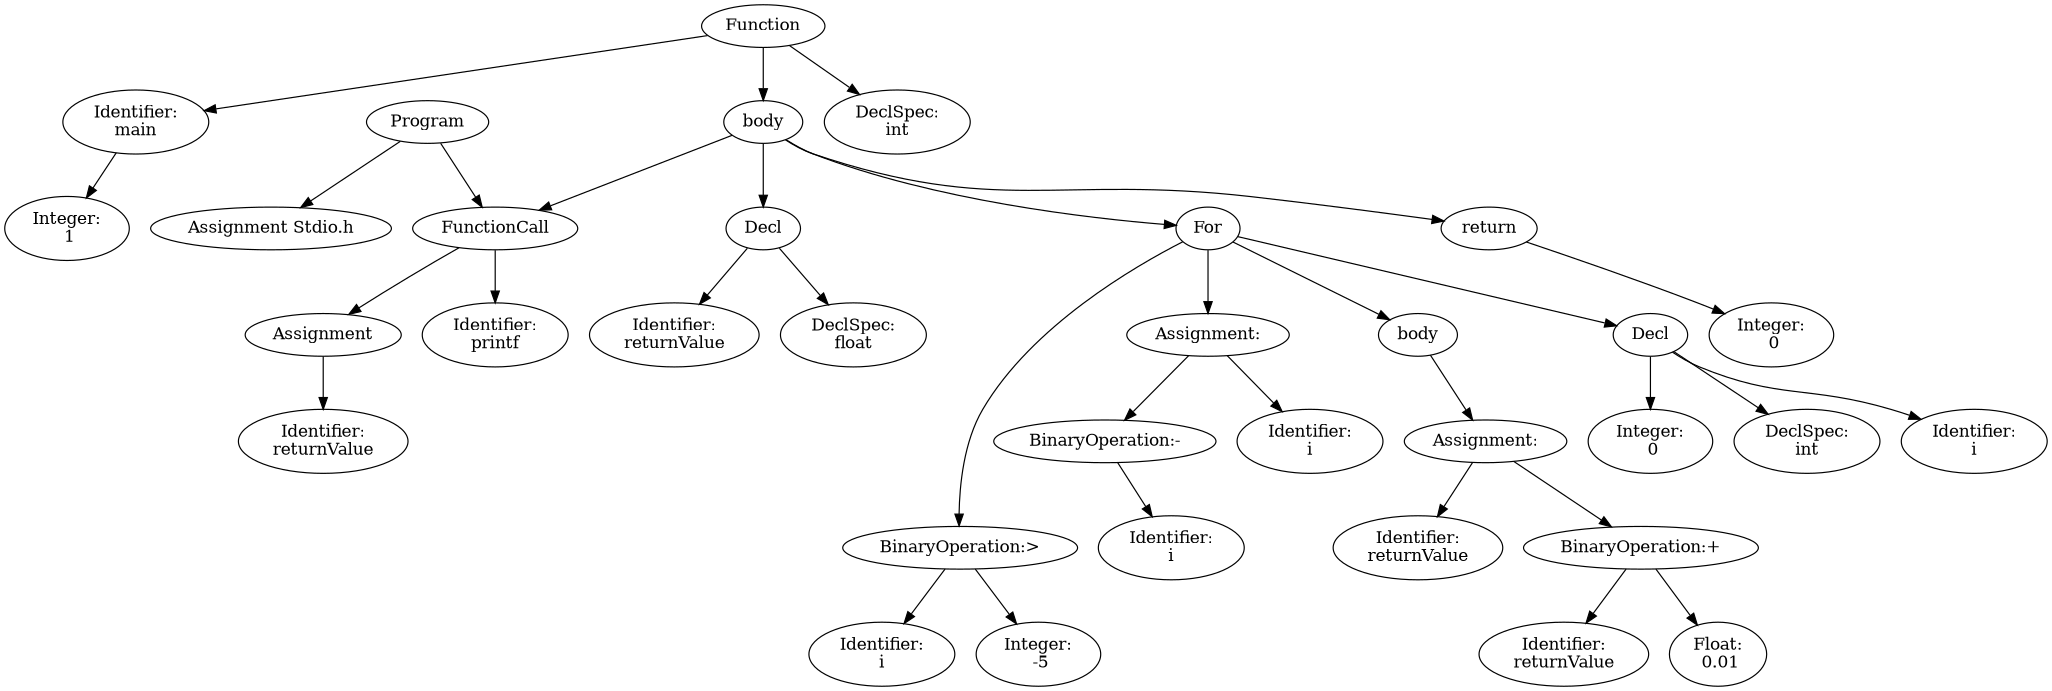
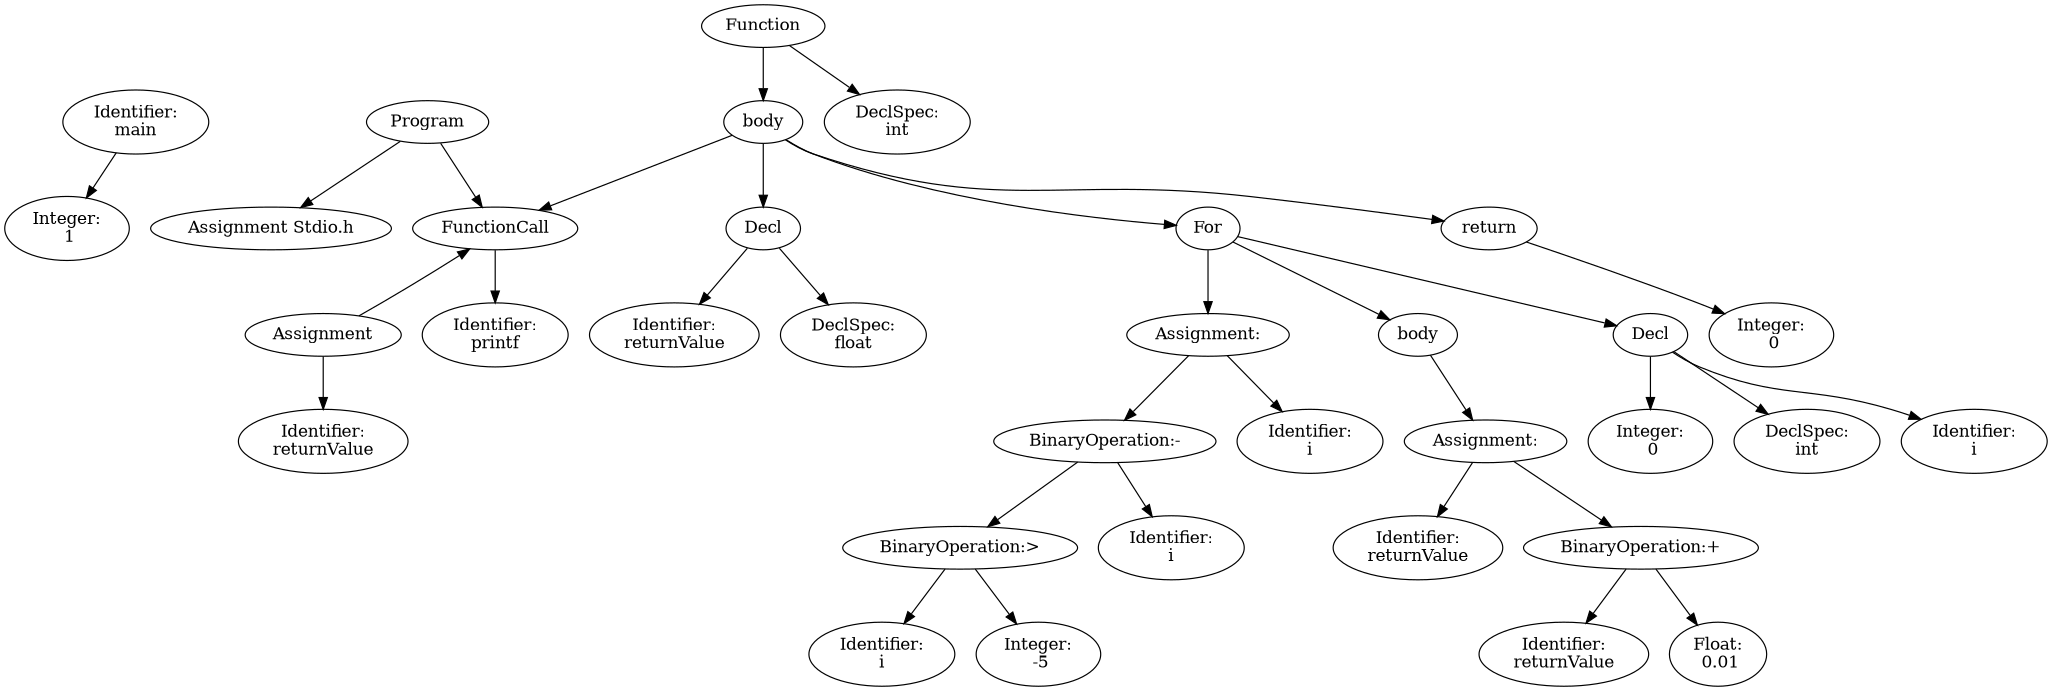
edge "Function" -> "Identifier: main": removed
edge "FunctionCall" -> "Assignment": reversed
edge "For" -> "BinaryOperation:>": now "BinaryOperation:-" -> "BinaryOperation:>"
